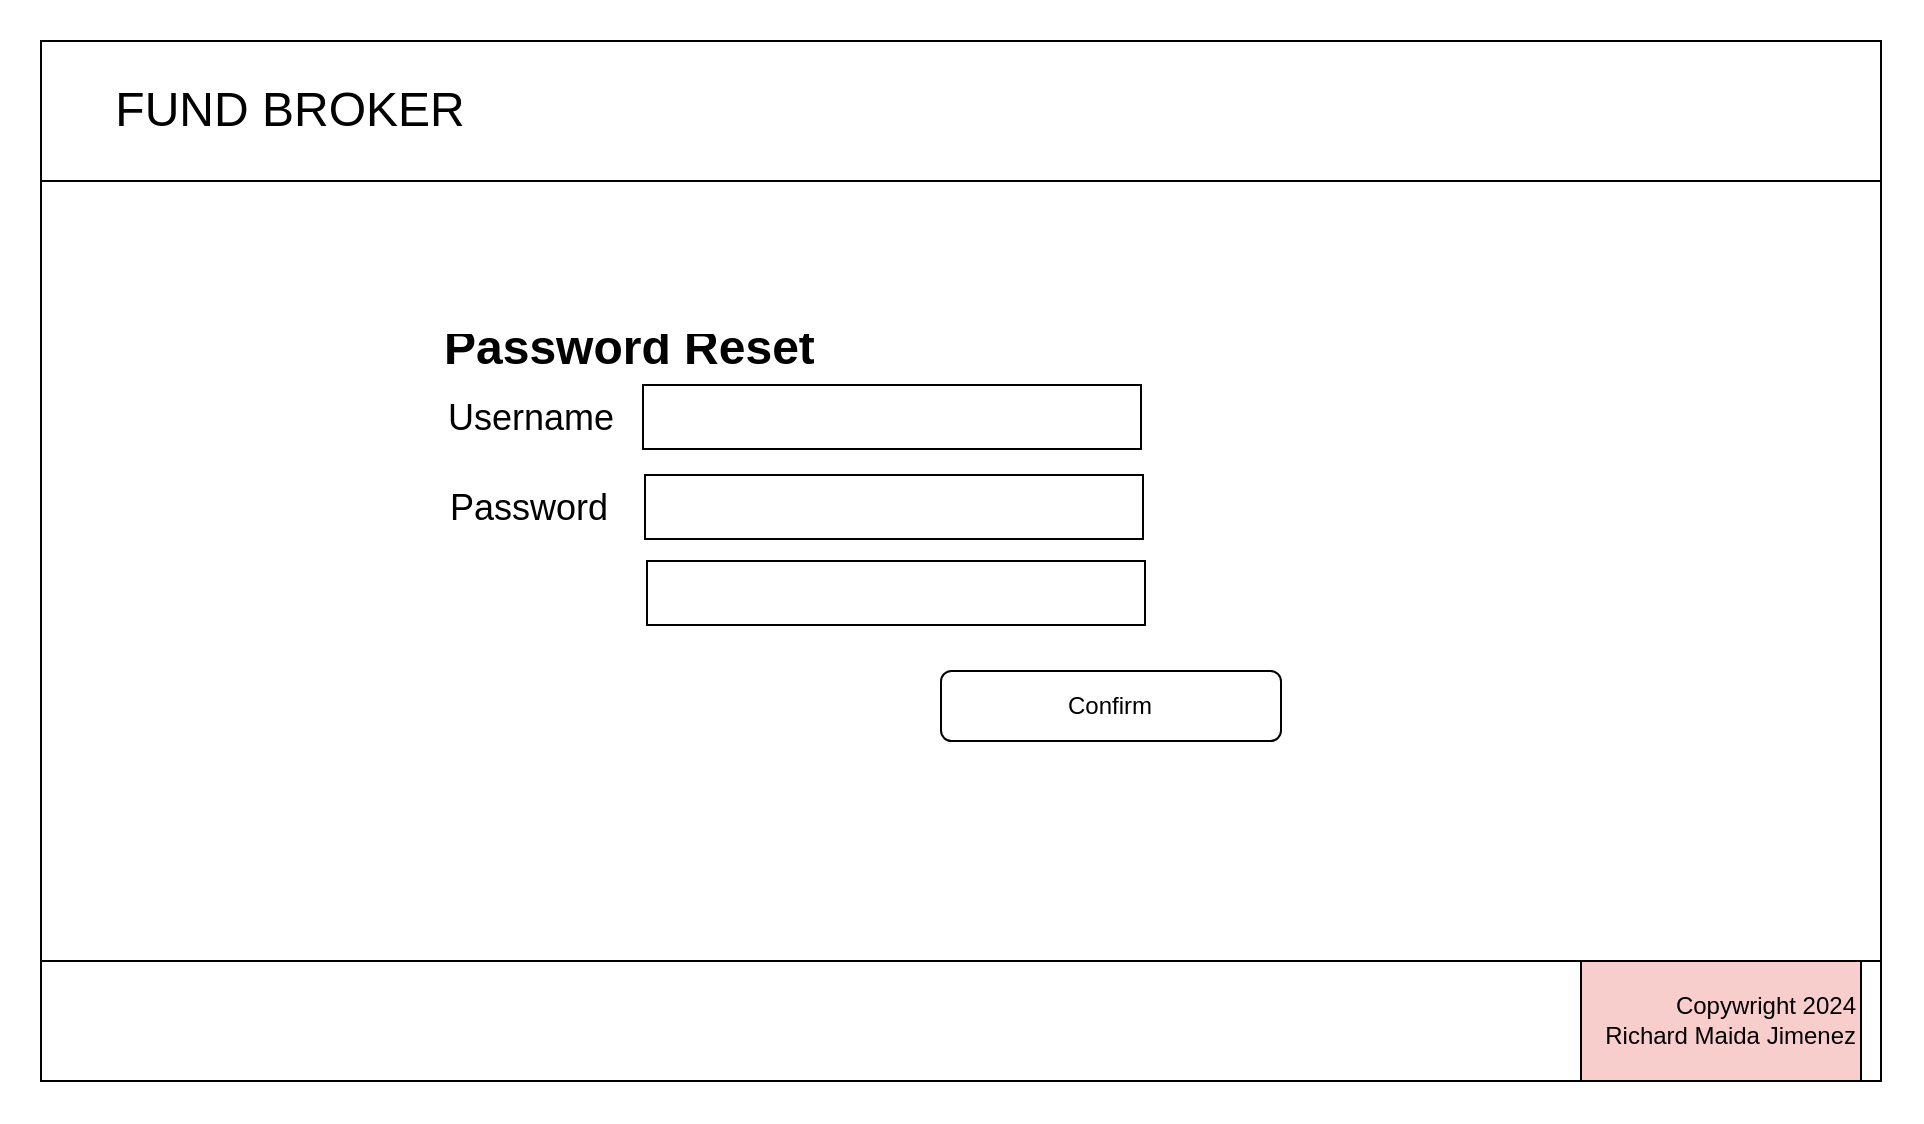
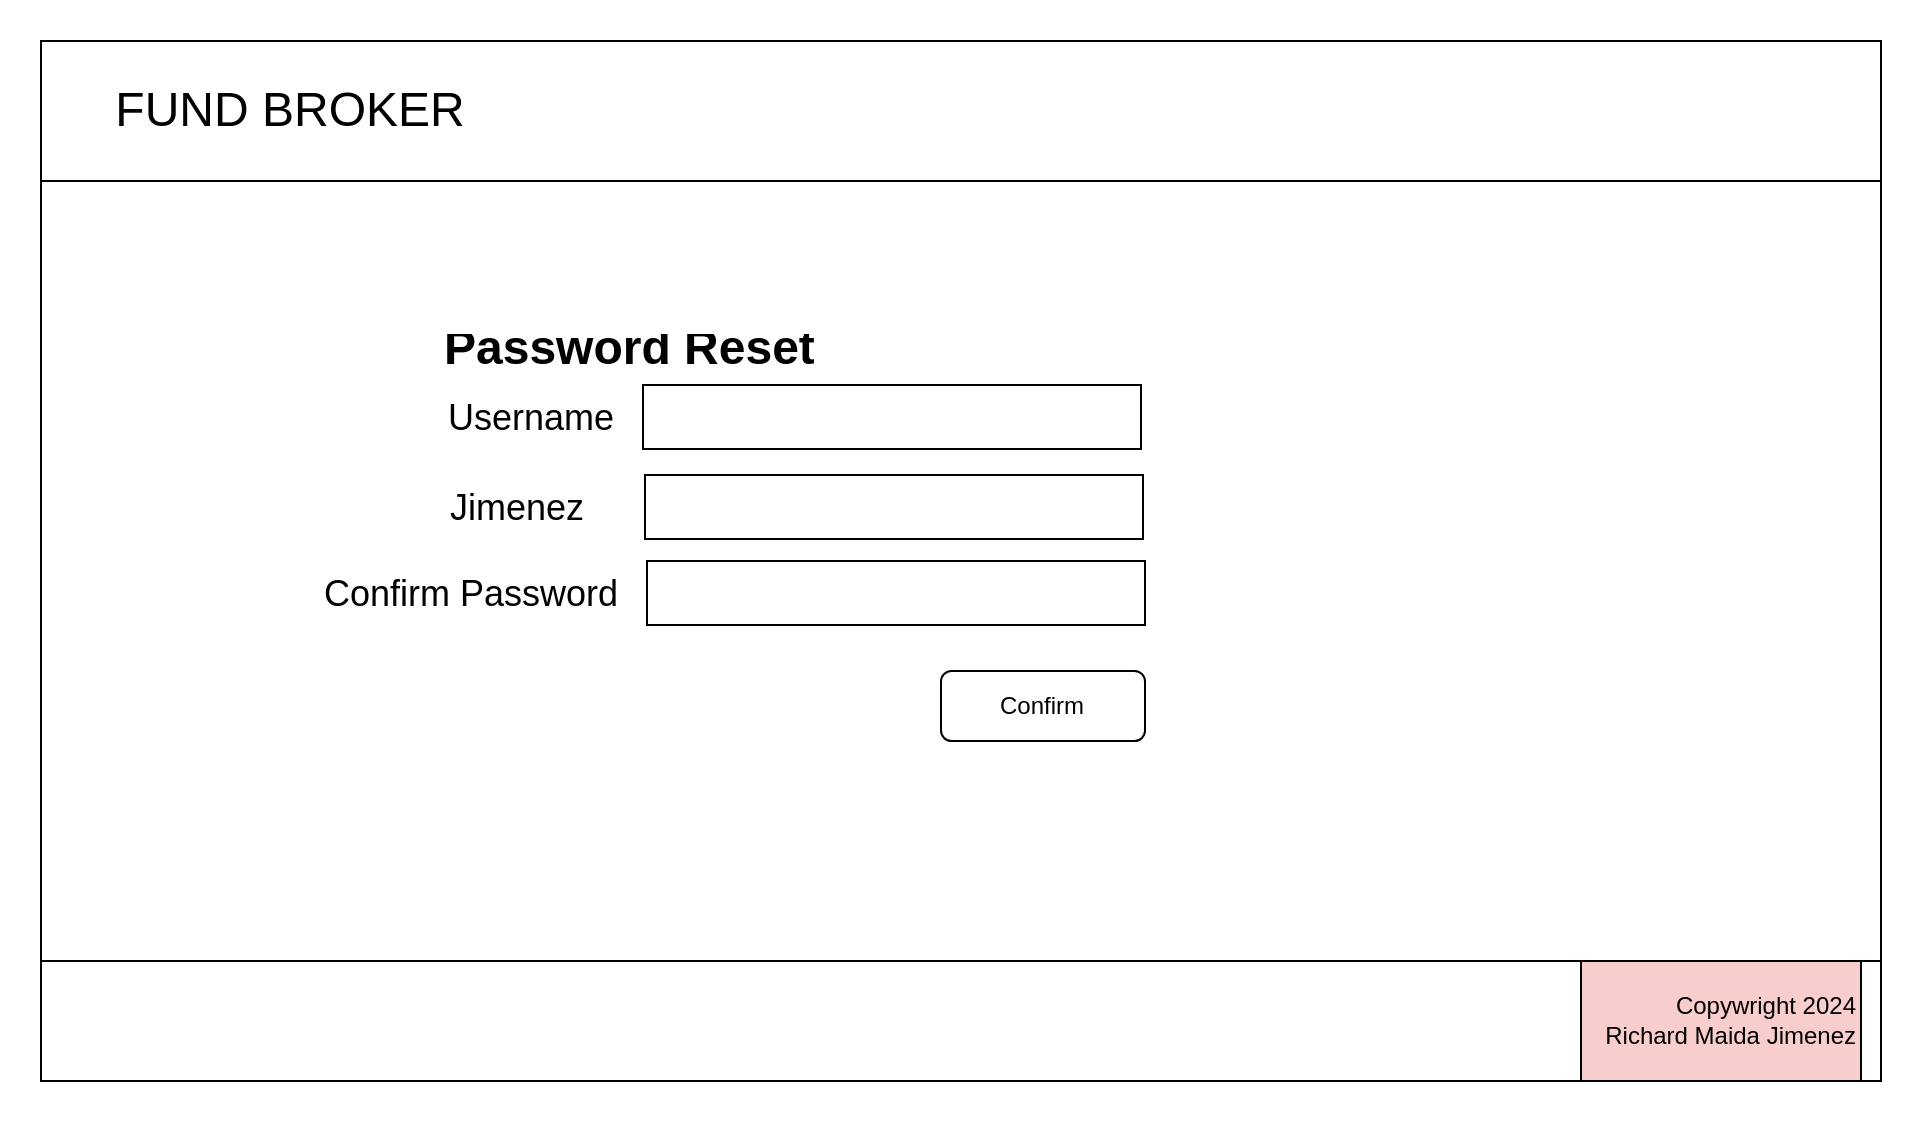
node "Password": label "Password" -> "Jimenez"
node "Confirm Password": added
node "Confirm": size 340x70 -> 204x70
